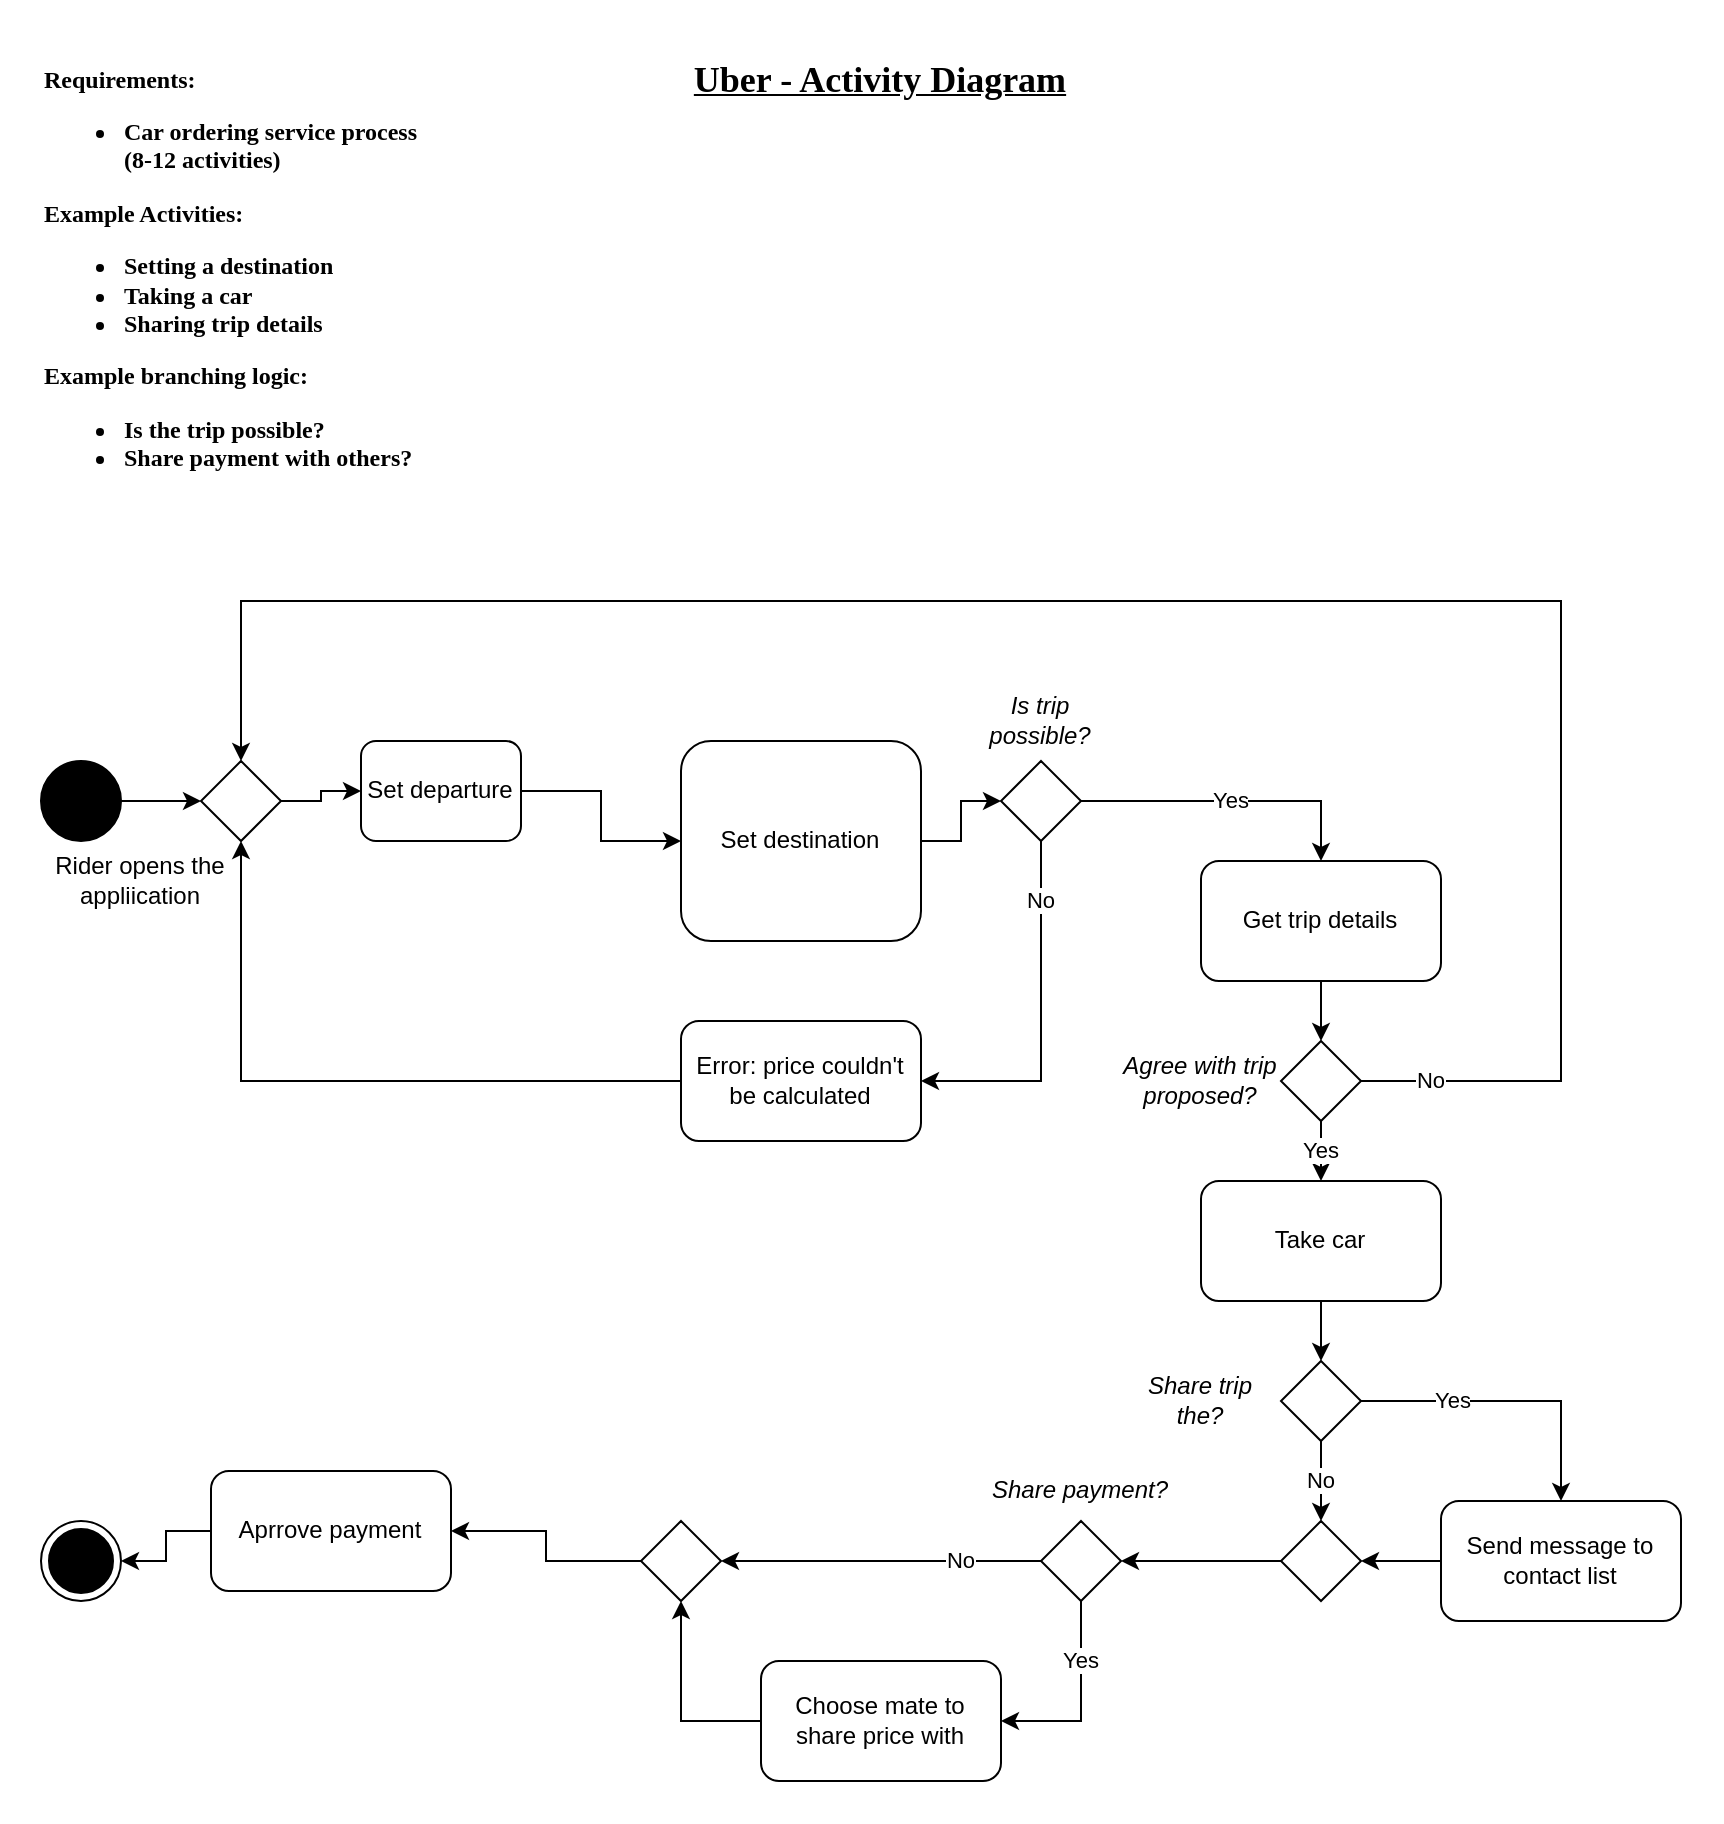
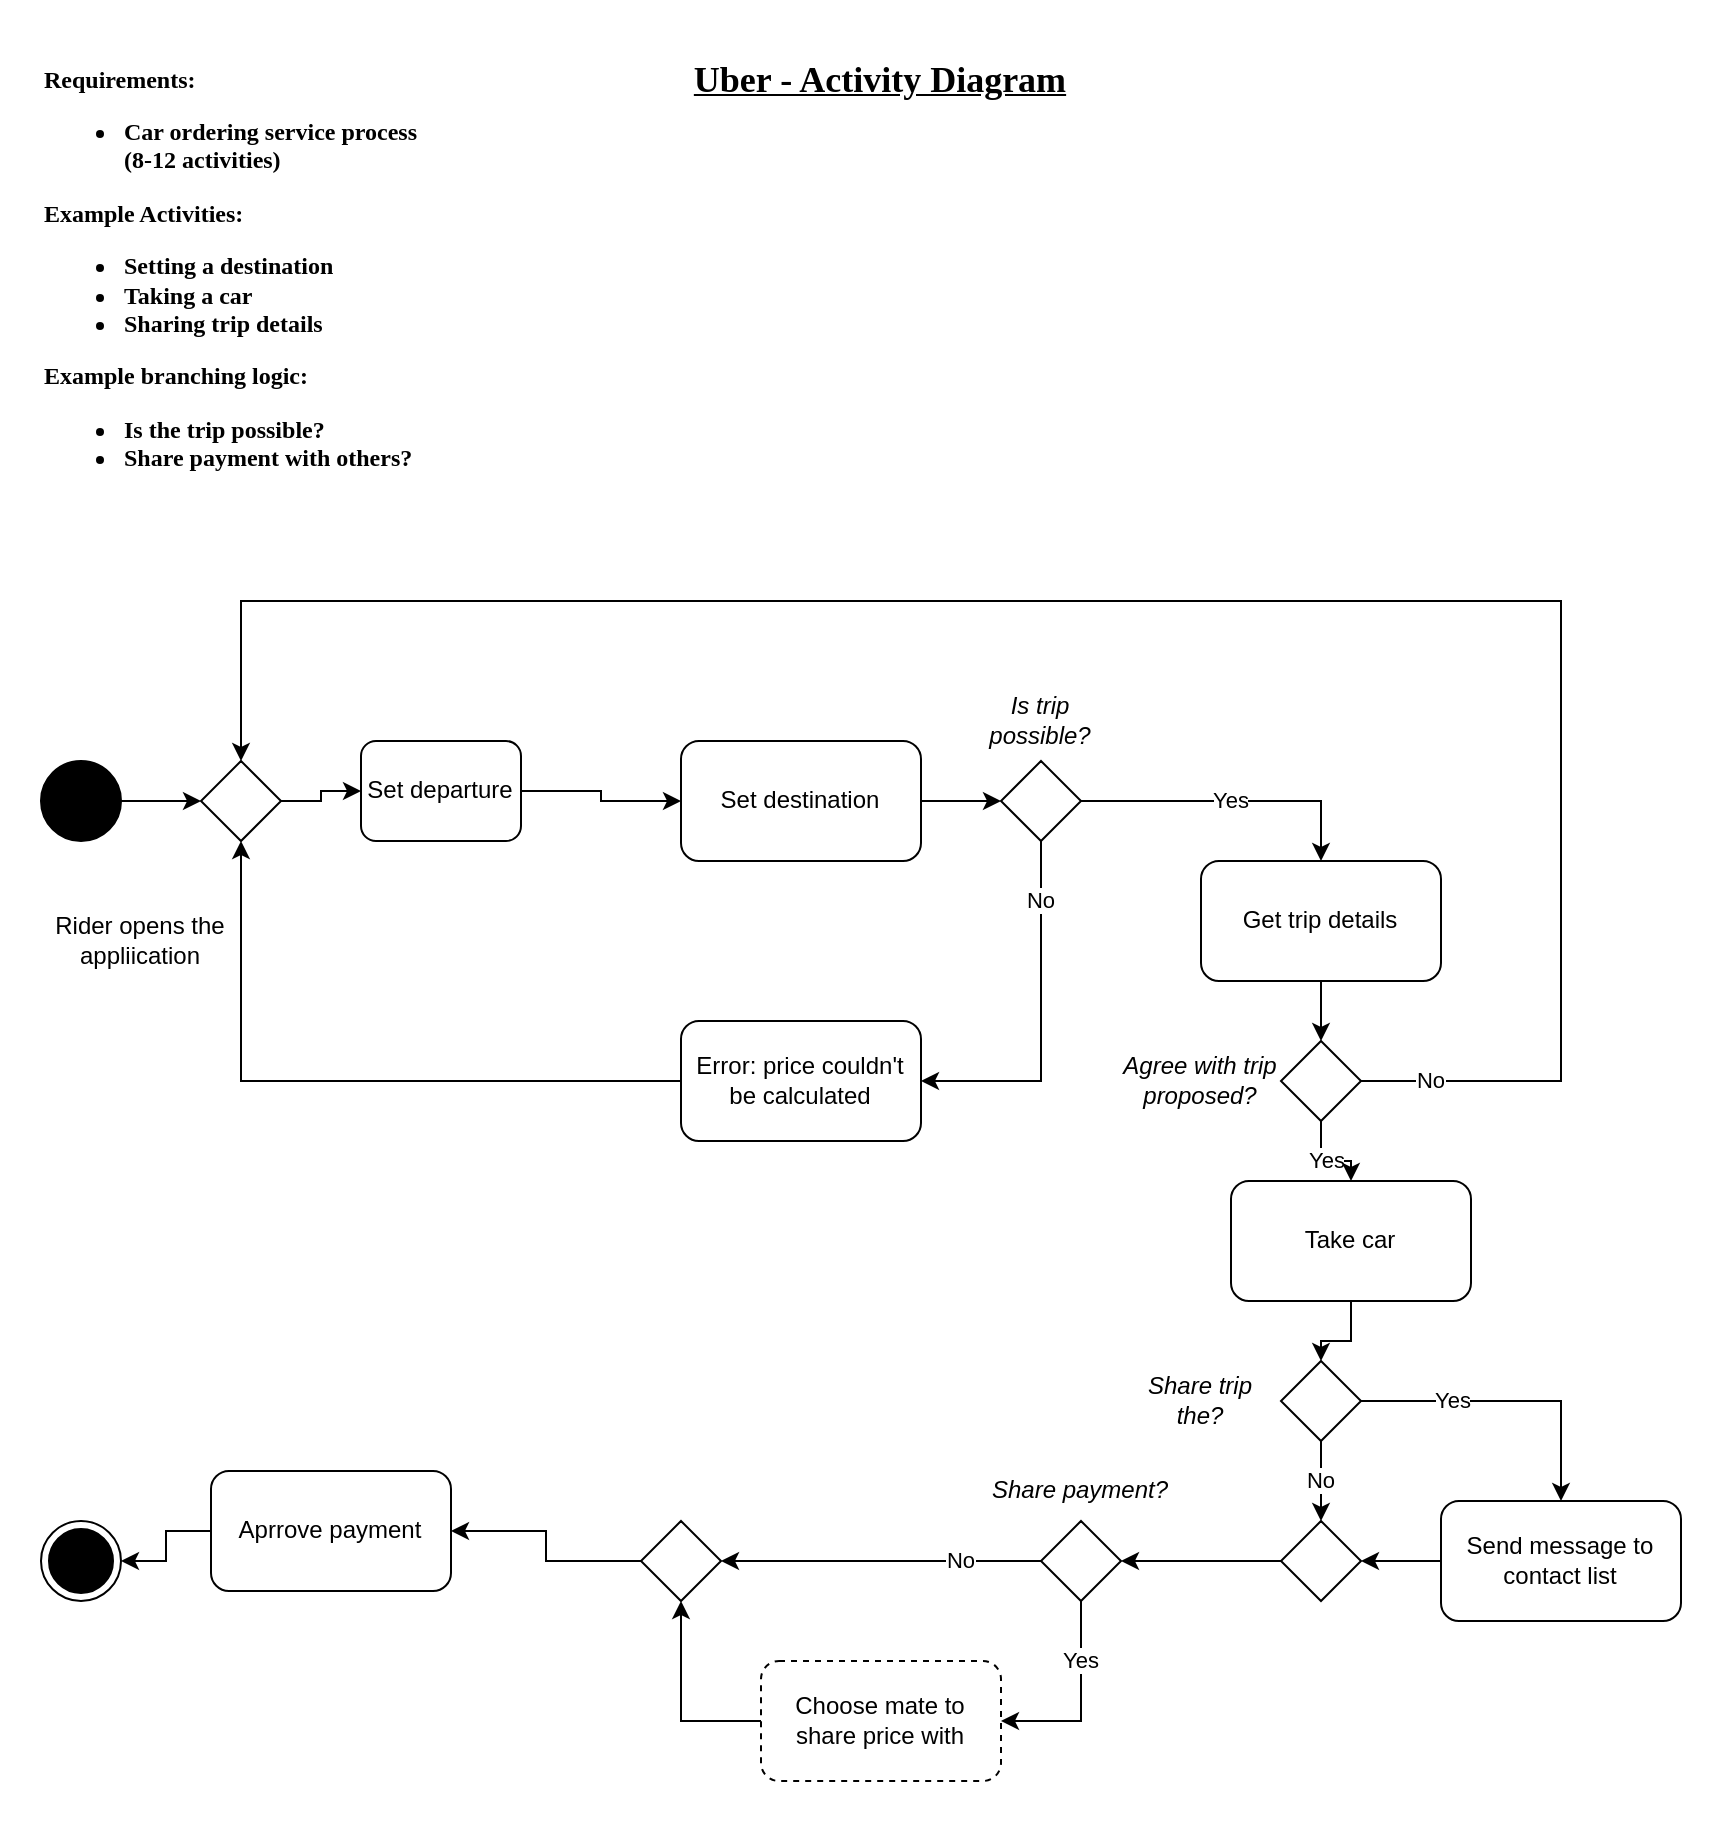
node "Set destination": size 240x200 -> 240x120
node "Rider opens the appliication": moved (141, 881) -> (141, 941)
node "Take car": moved (1321, 1241) -> (1351, 1241)
node "Choose mate to share price with": style solid -> dashed
